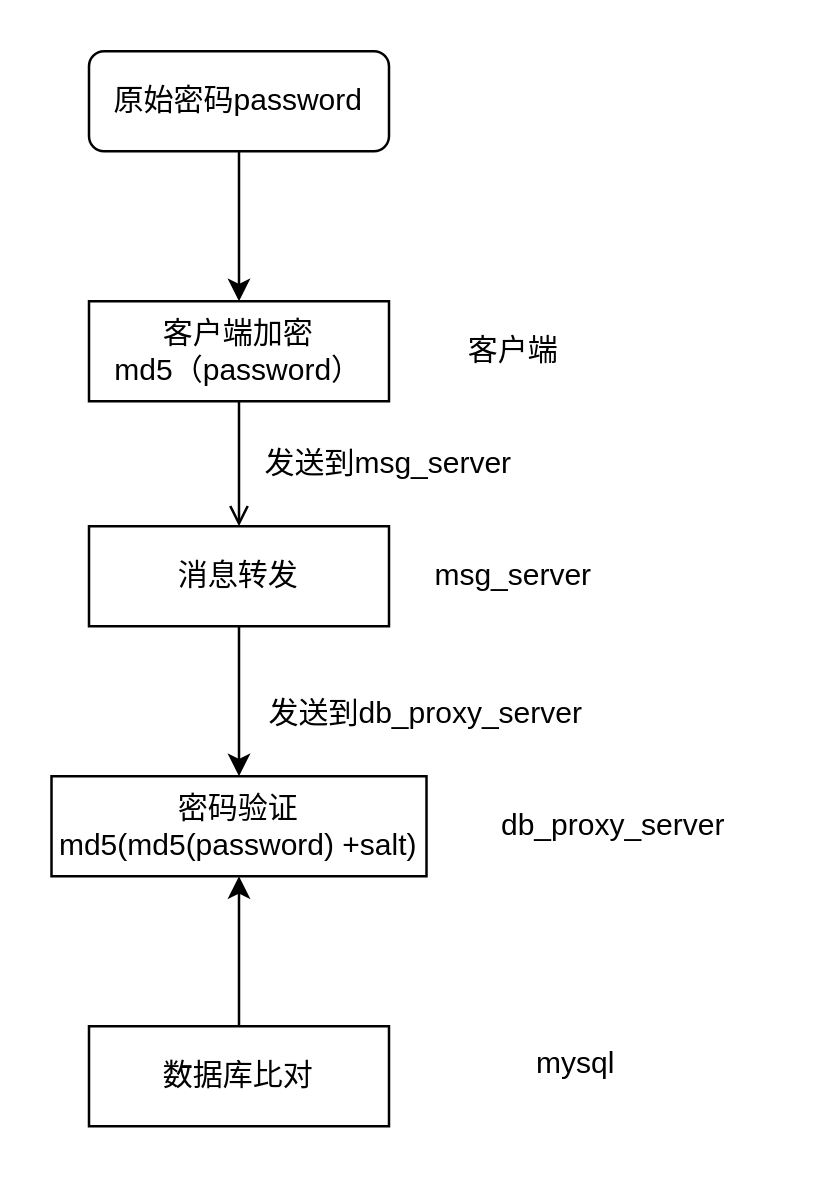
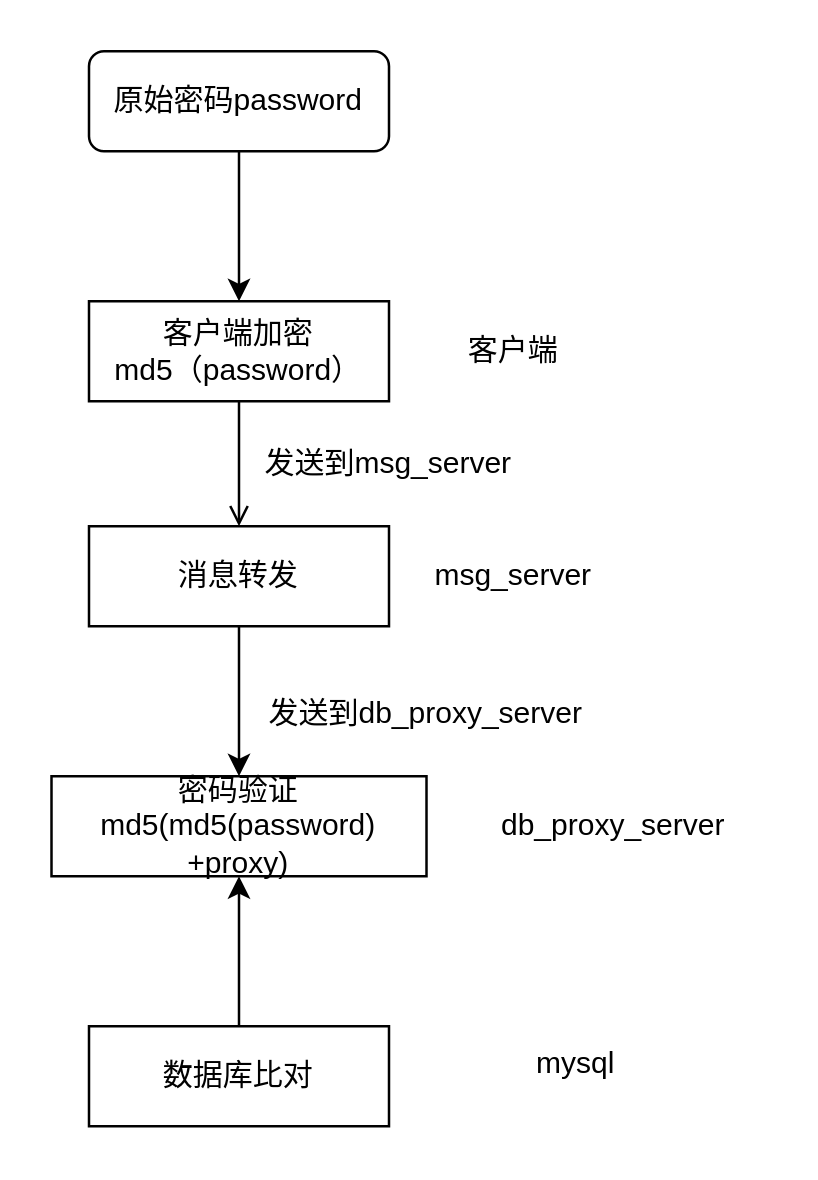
node "密码验证 md5(md5(password) +salt)": label "密码验证 md5(md5(password) +salt)" -> "密码验证 md5(md5(password) +proxy)"
